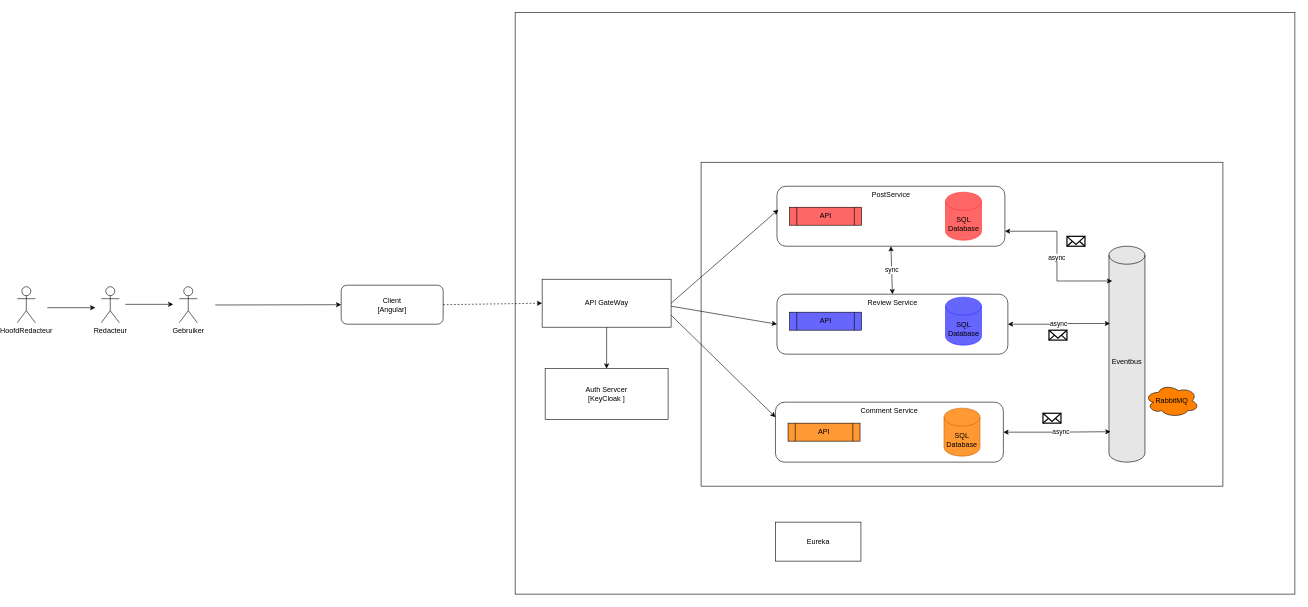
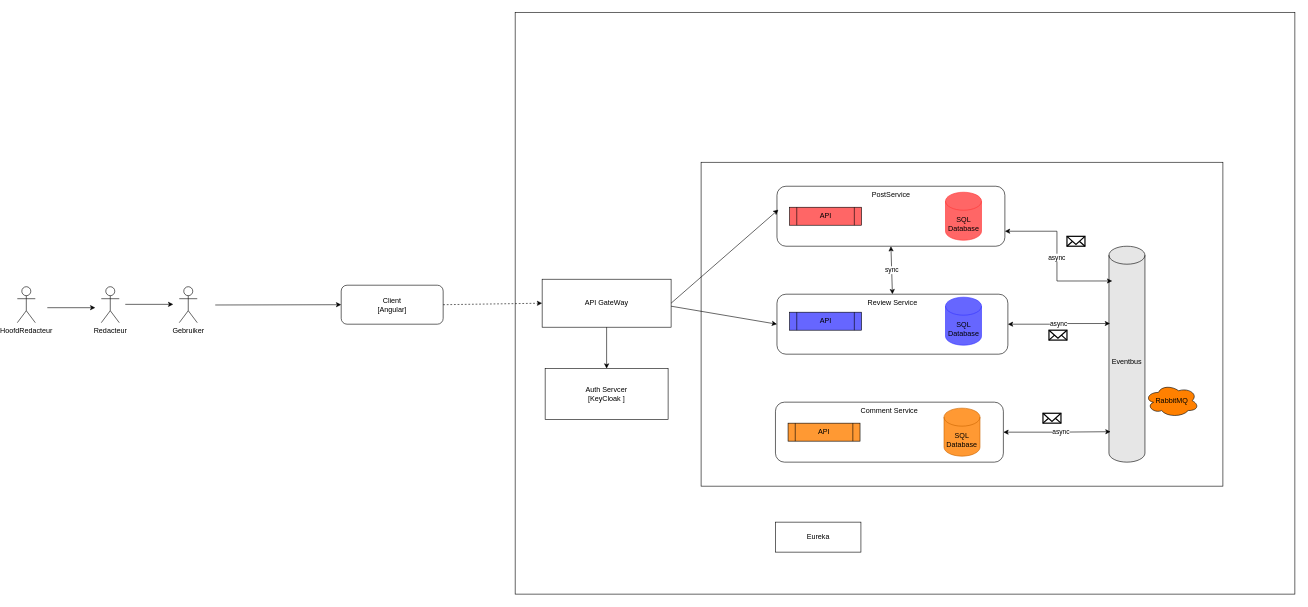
edge "API GateWay" -> "Comment Service": removed
node "Eureka": size 86x39 -> 86x30
